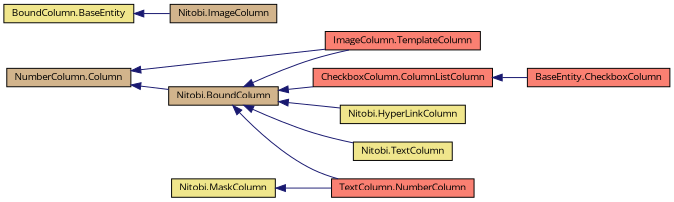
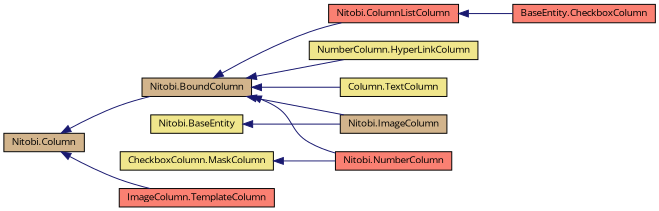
node "BoundColumn.BaseEntity": label "BoundColumn.BaseEntity" -> "Nitobi.BaseEntity"
edge "ImageColumn.TemplateColumn" -> "Nitobi.BoundColumn": now "Nitobi.ImageColumn" -> "Nitobi.BoundColumn"
node "NumberColumn.Column": label "NumberColumn.Column" -> "Nitobi.Column"
node "CheckboxColumn.ColumnListColumn": label "CheckboxColumn.ColumnListColumn" -> "Nitobi.ColumnListColumn"
node "Nitobi.HyperLinkColumn": label "Nitobi.HyperLinkColumn" -> "NumberColumn.HyperLinkColumn"
node "Nitobi.TextColumn": label "Nitobi.TextColumn" -> "Column.TextColumn"
node "Nitobi.MaskColumn": label "Nitobi.MaskColumn" -> "CheckboxColumn.MaskColumn"
node "TextColumn.NumberColumn": label "TextColumn.NumberColumn" -> "Nitobi.NumberColumn"
